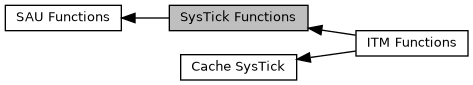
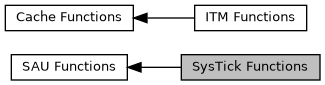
edge "ITM Functions" -> "SysTick Functions": removed
node "Cache SysTick": label "Cache SysTick" -> "Cache Functions"
